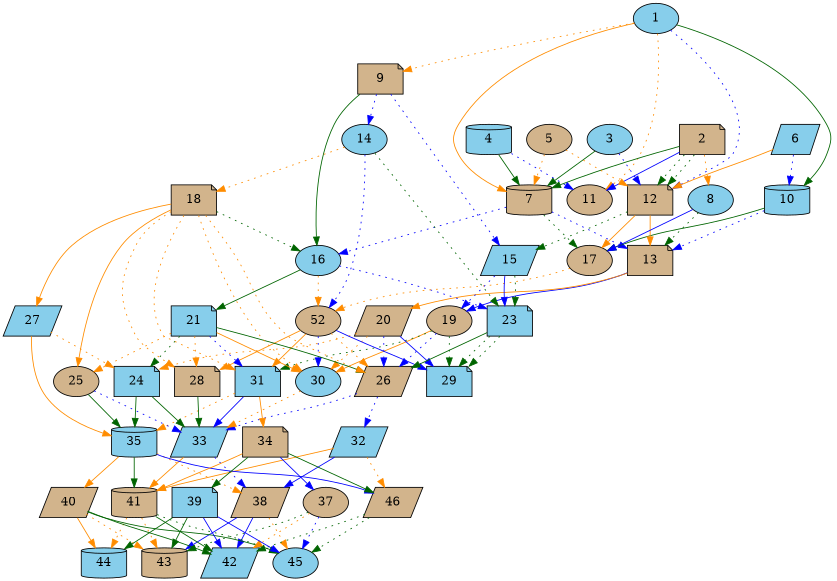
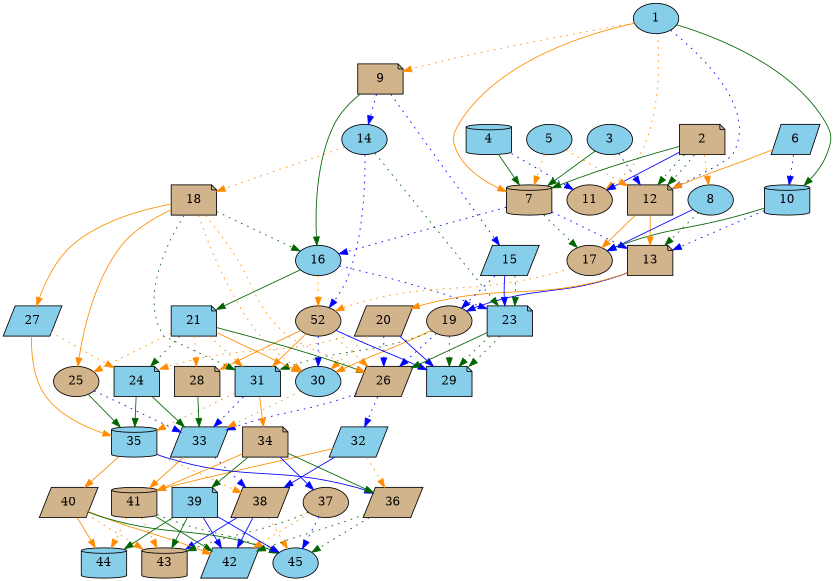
node "5": fillcolor tan -> skyblue
edge "12" -> "15": removed
edge "18" -> "28": removed
edge "18" -> "31": color darkorange -> darkgreen
edge "21" -> "31": color blue -> darkorange
edge "31" -> "33": style solid -> dotted
edge "35" -> "41": removed
node "46": label "46" -> "36"
edge "40" -> "42": color darkgreen -> darkorange
